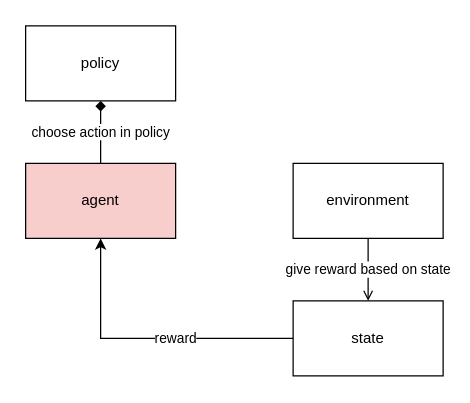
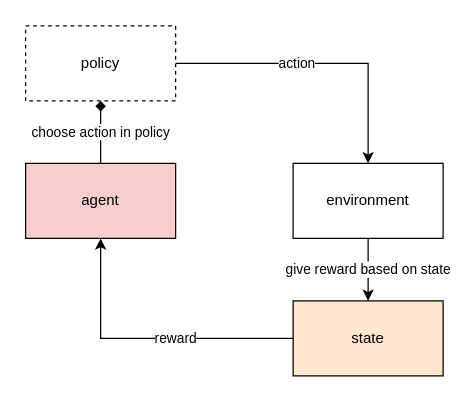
node "policy": style solid -> dashed
edge "policy" -> "environment": added, label "action"
edge "environment" -> "state": arrowhead open -> classic
node "state": fillcolor #ffffff -> #ffe6cc
